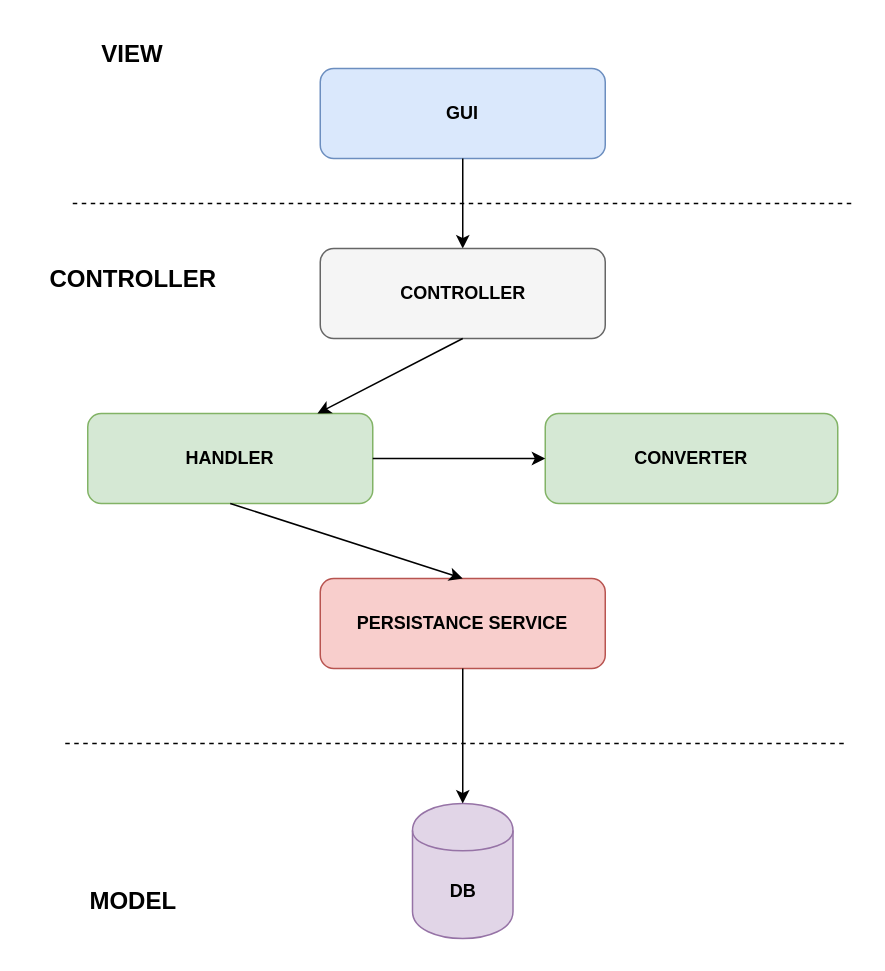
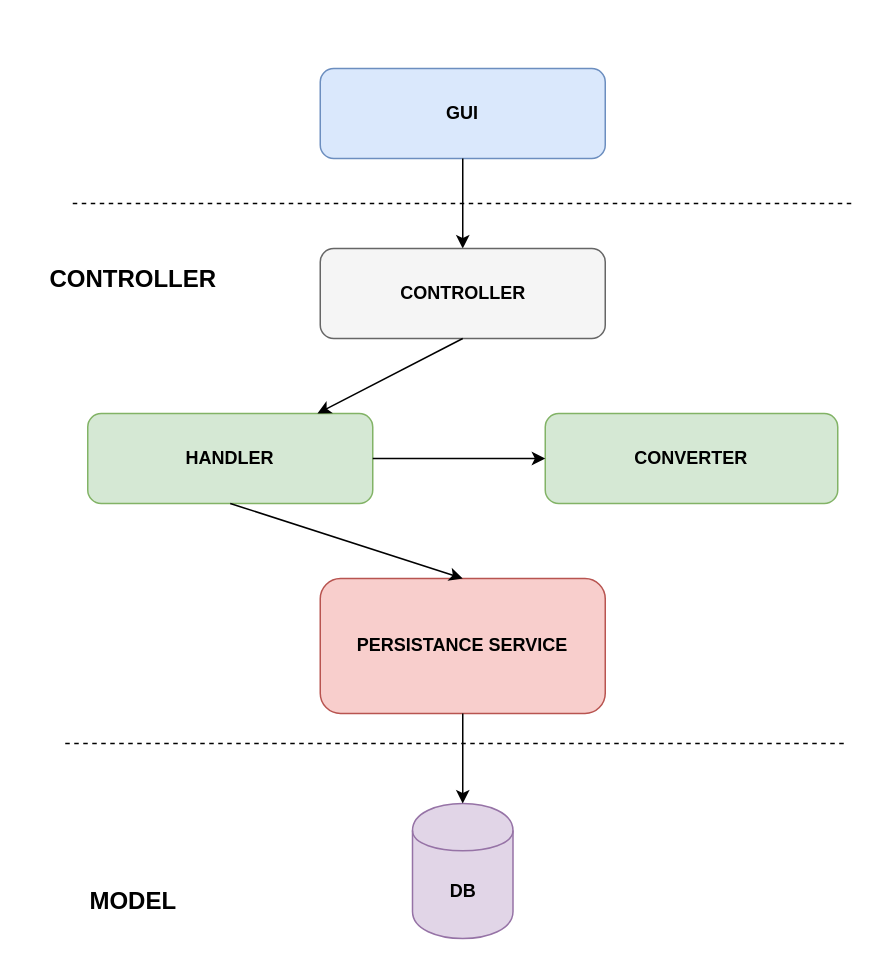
node "VIEW": removed
node "PERSISTANCE SERVICE": size 285x90 -> 285x135
